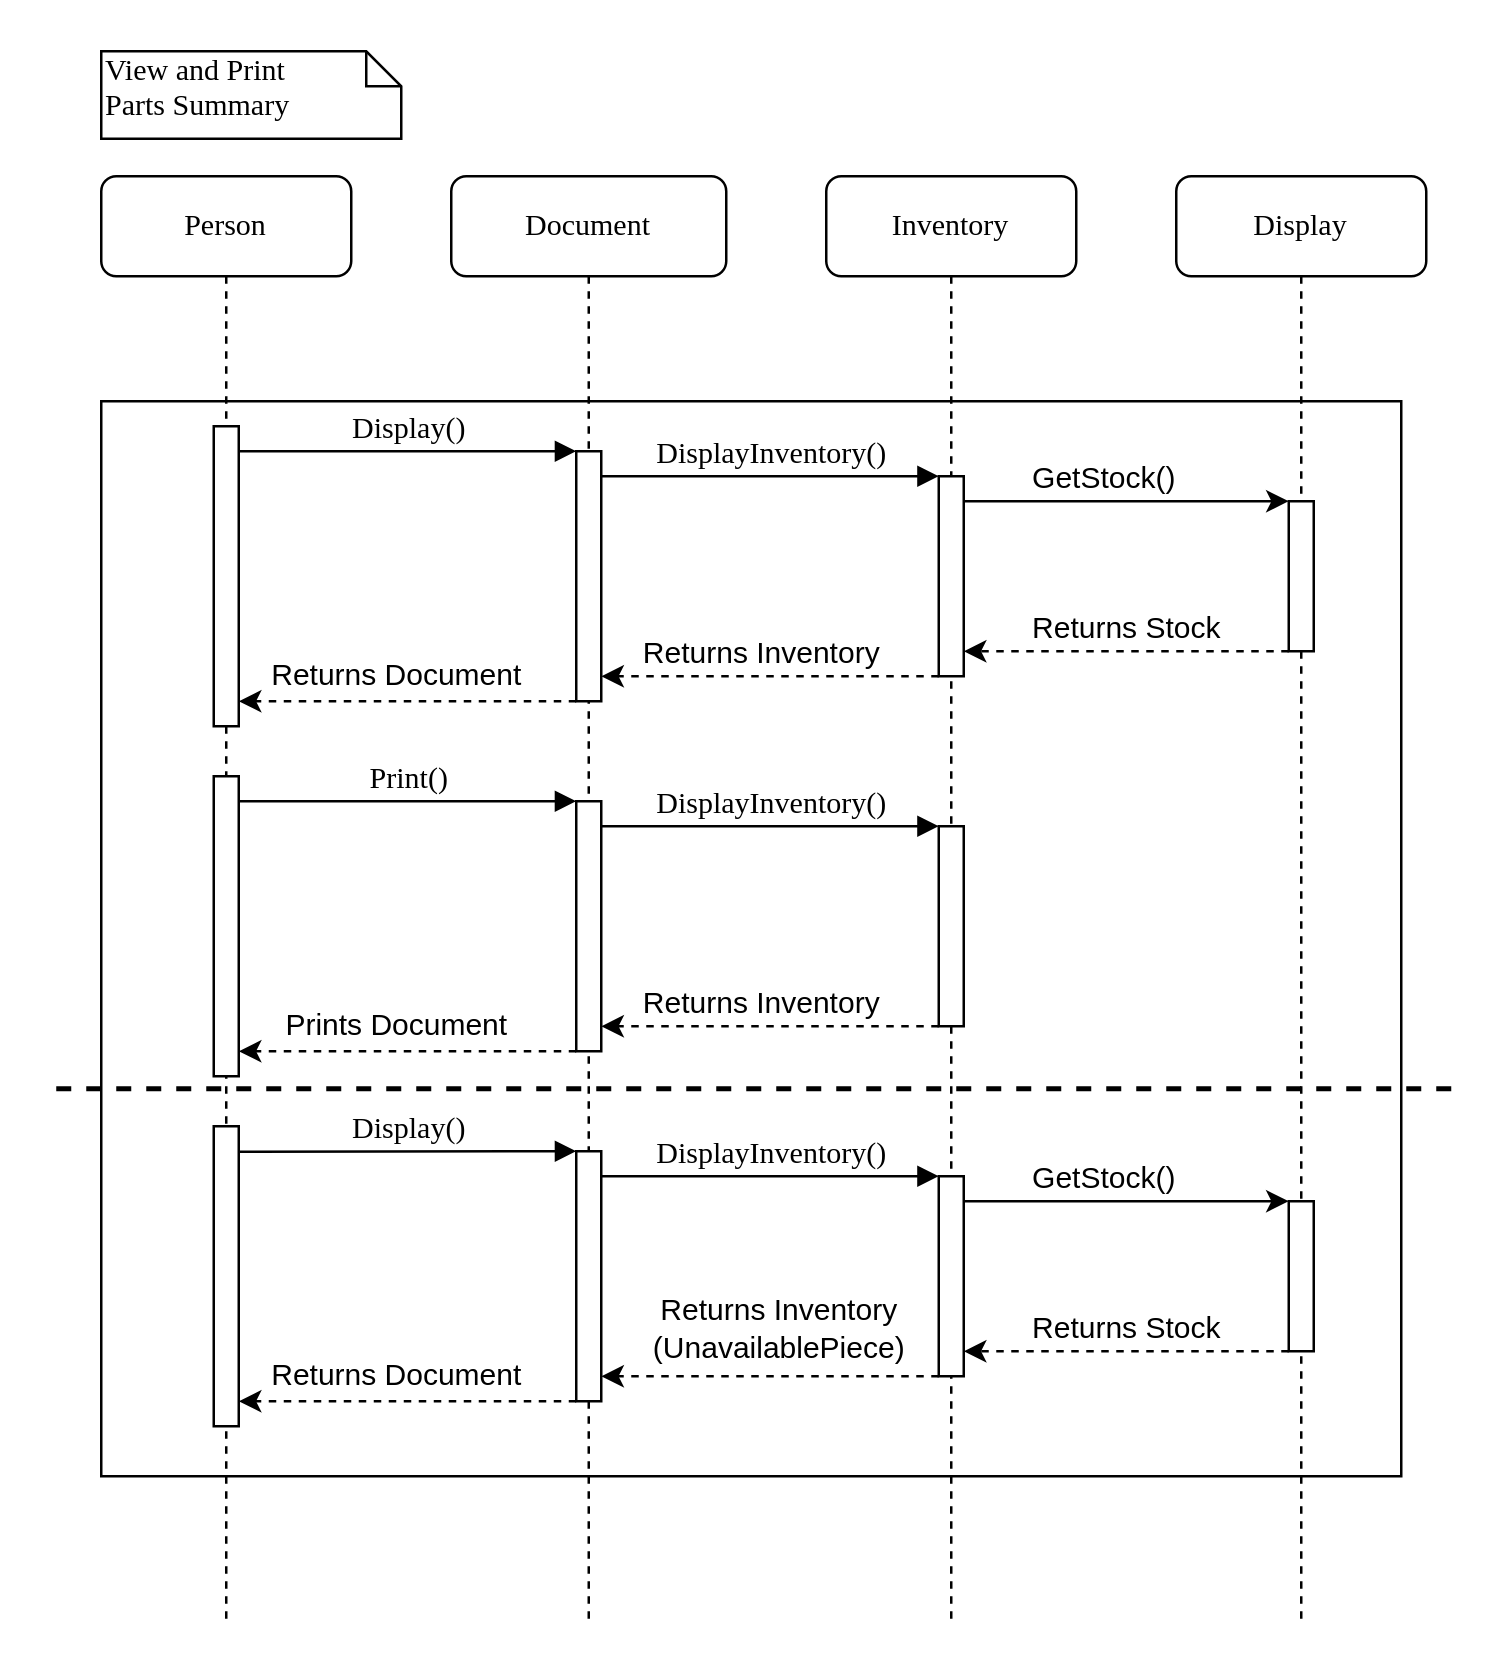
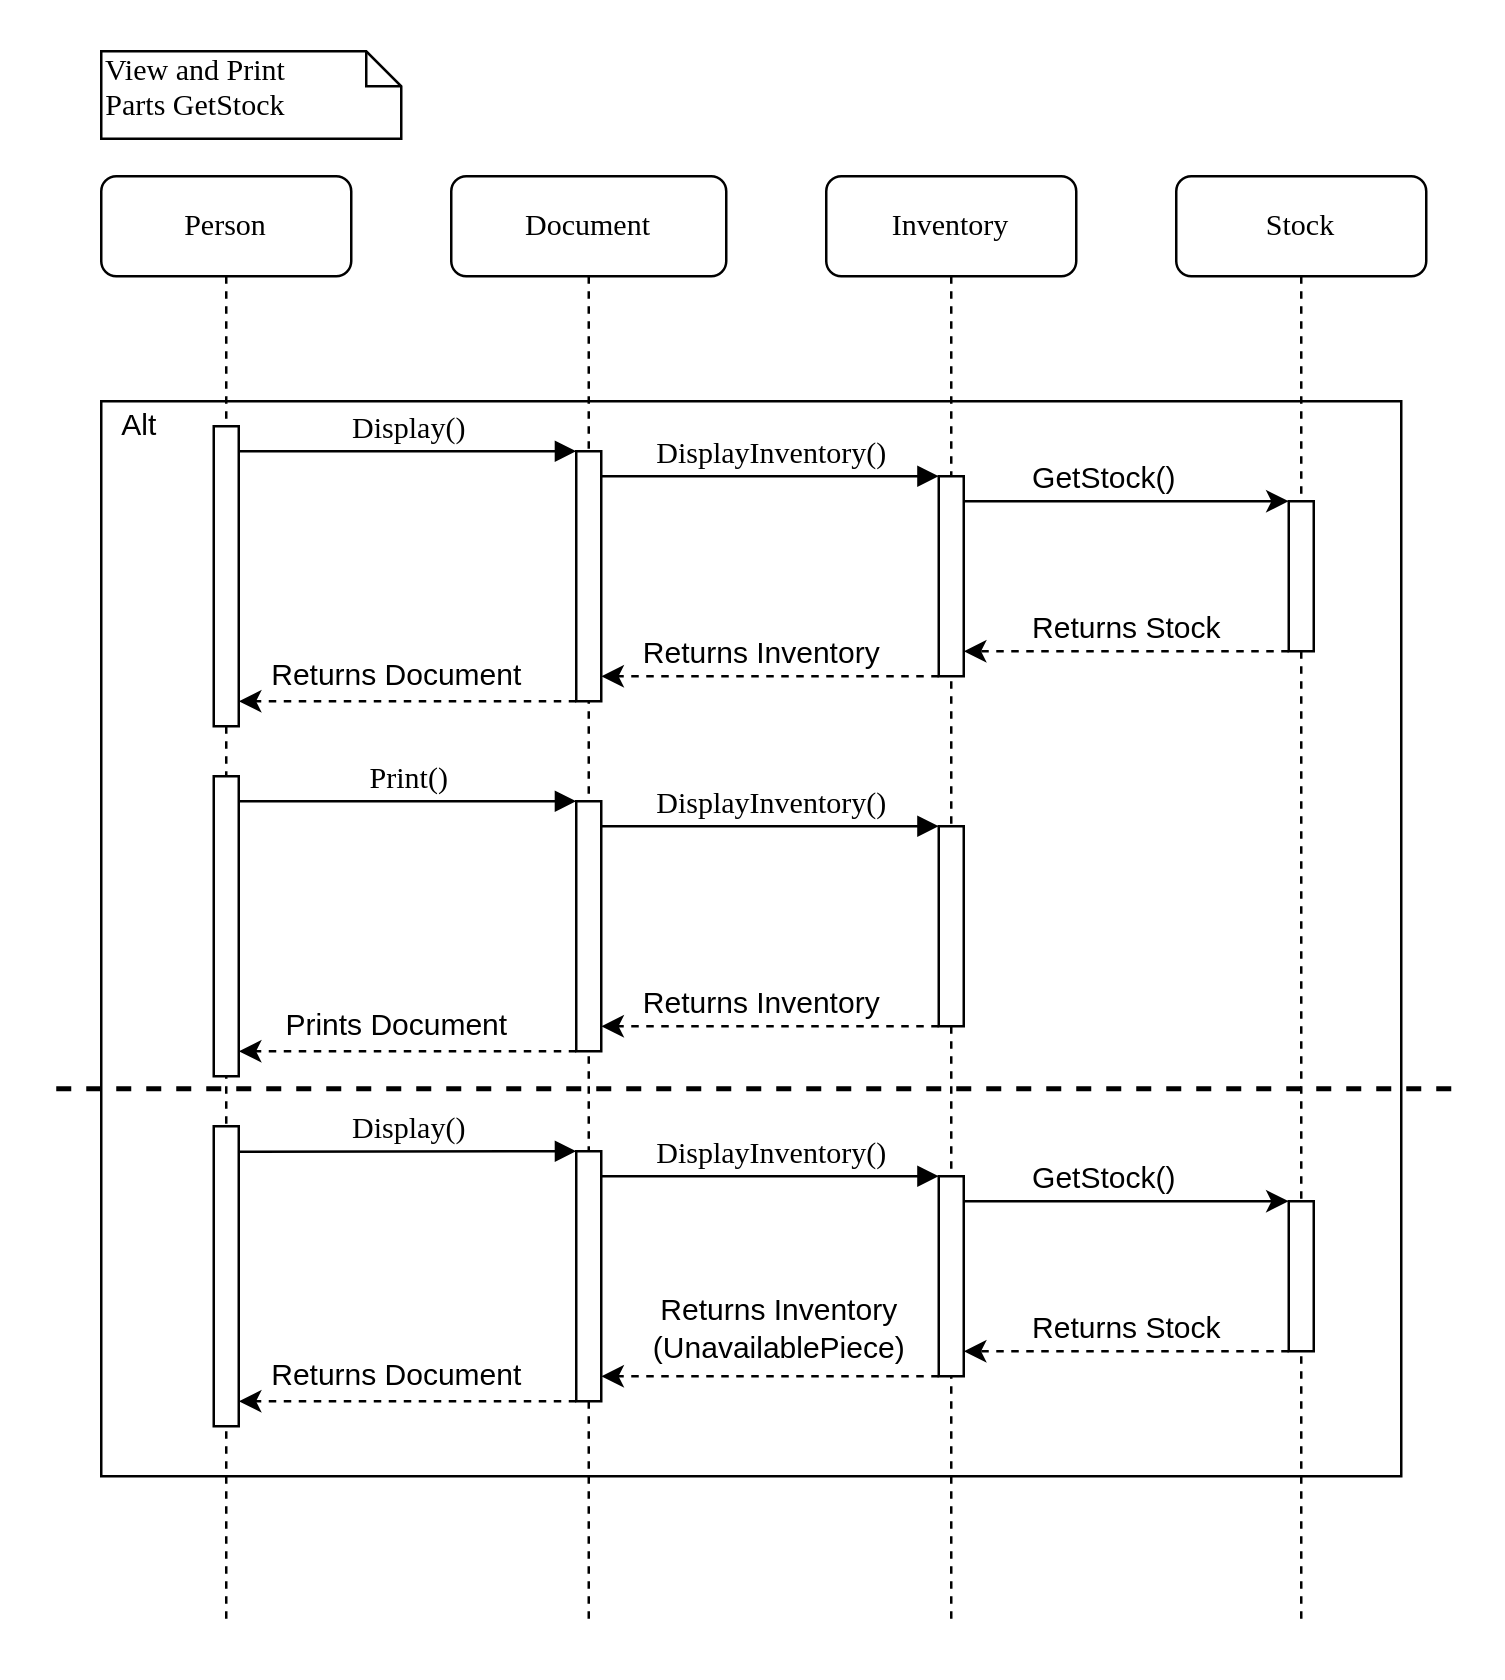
node "View and Print Parts Summary": label "View and Print Parts Summary" -> "View and Print Parts GetStock"
node "Display": label "Display" -> "Stock"
node "Alt": added
